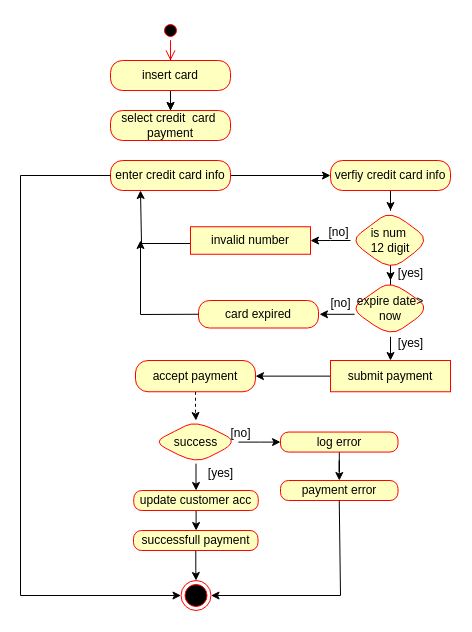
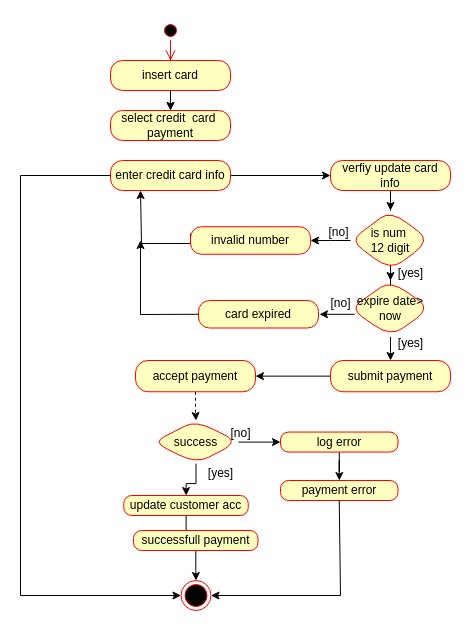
node "verfiy credit card info": label "verfiy credit card info" -> "verfiy update card info"
node "invalid number": shape rectangle -> rounded rectangle
node "submit payment": shape rectangle -> rounded rectangle
node "update customer acc": moved (196, 501) -> (186, 506)
